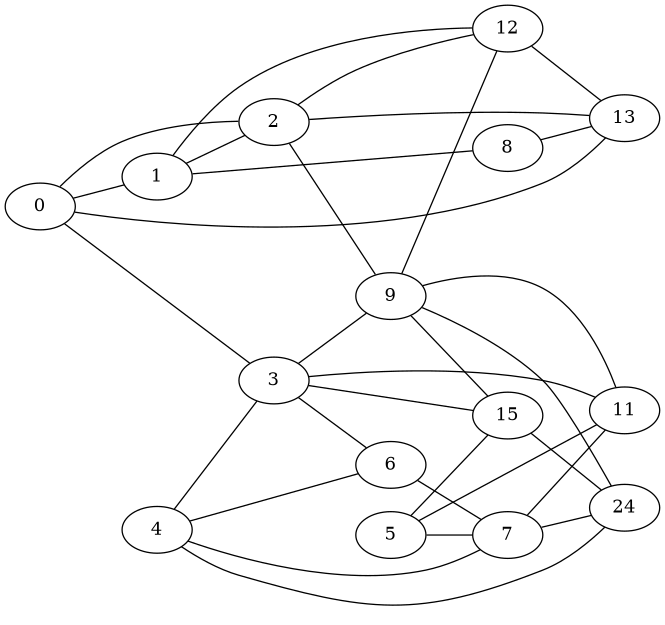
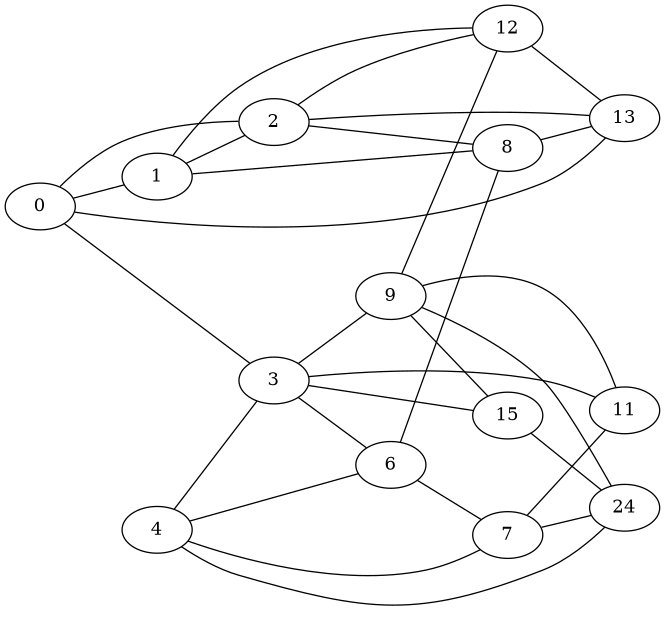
edge "2" -- "9": now "2" -- "8"
edge "8" -- "6": added
node "5": removed
